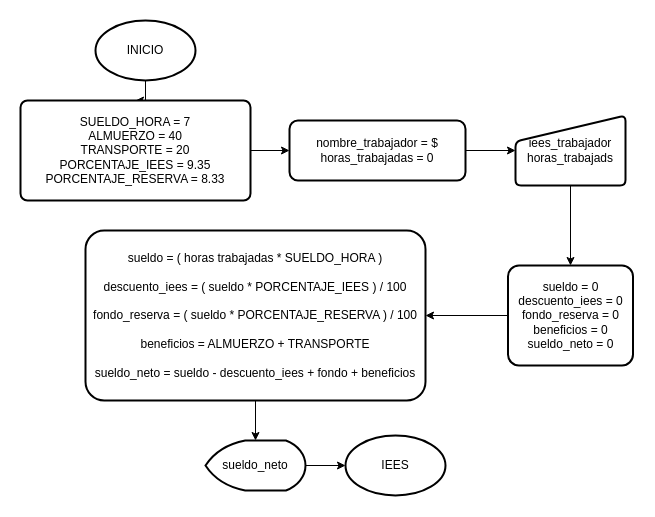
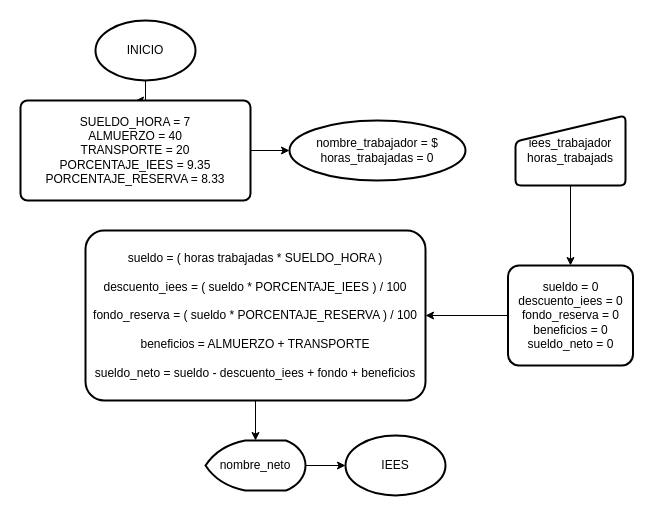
node "nombre_trabajador = $ horas_trabajadas = 0": shape rounded rectangle -> ellipse
edge "nombre_trabajador = $ horas_trabajadas = 0" -> "iees_trabajador horas_trabajads": removed
node "sueldo_neto": label "sueldo_neto" -> "nombre_neto"
